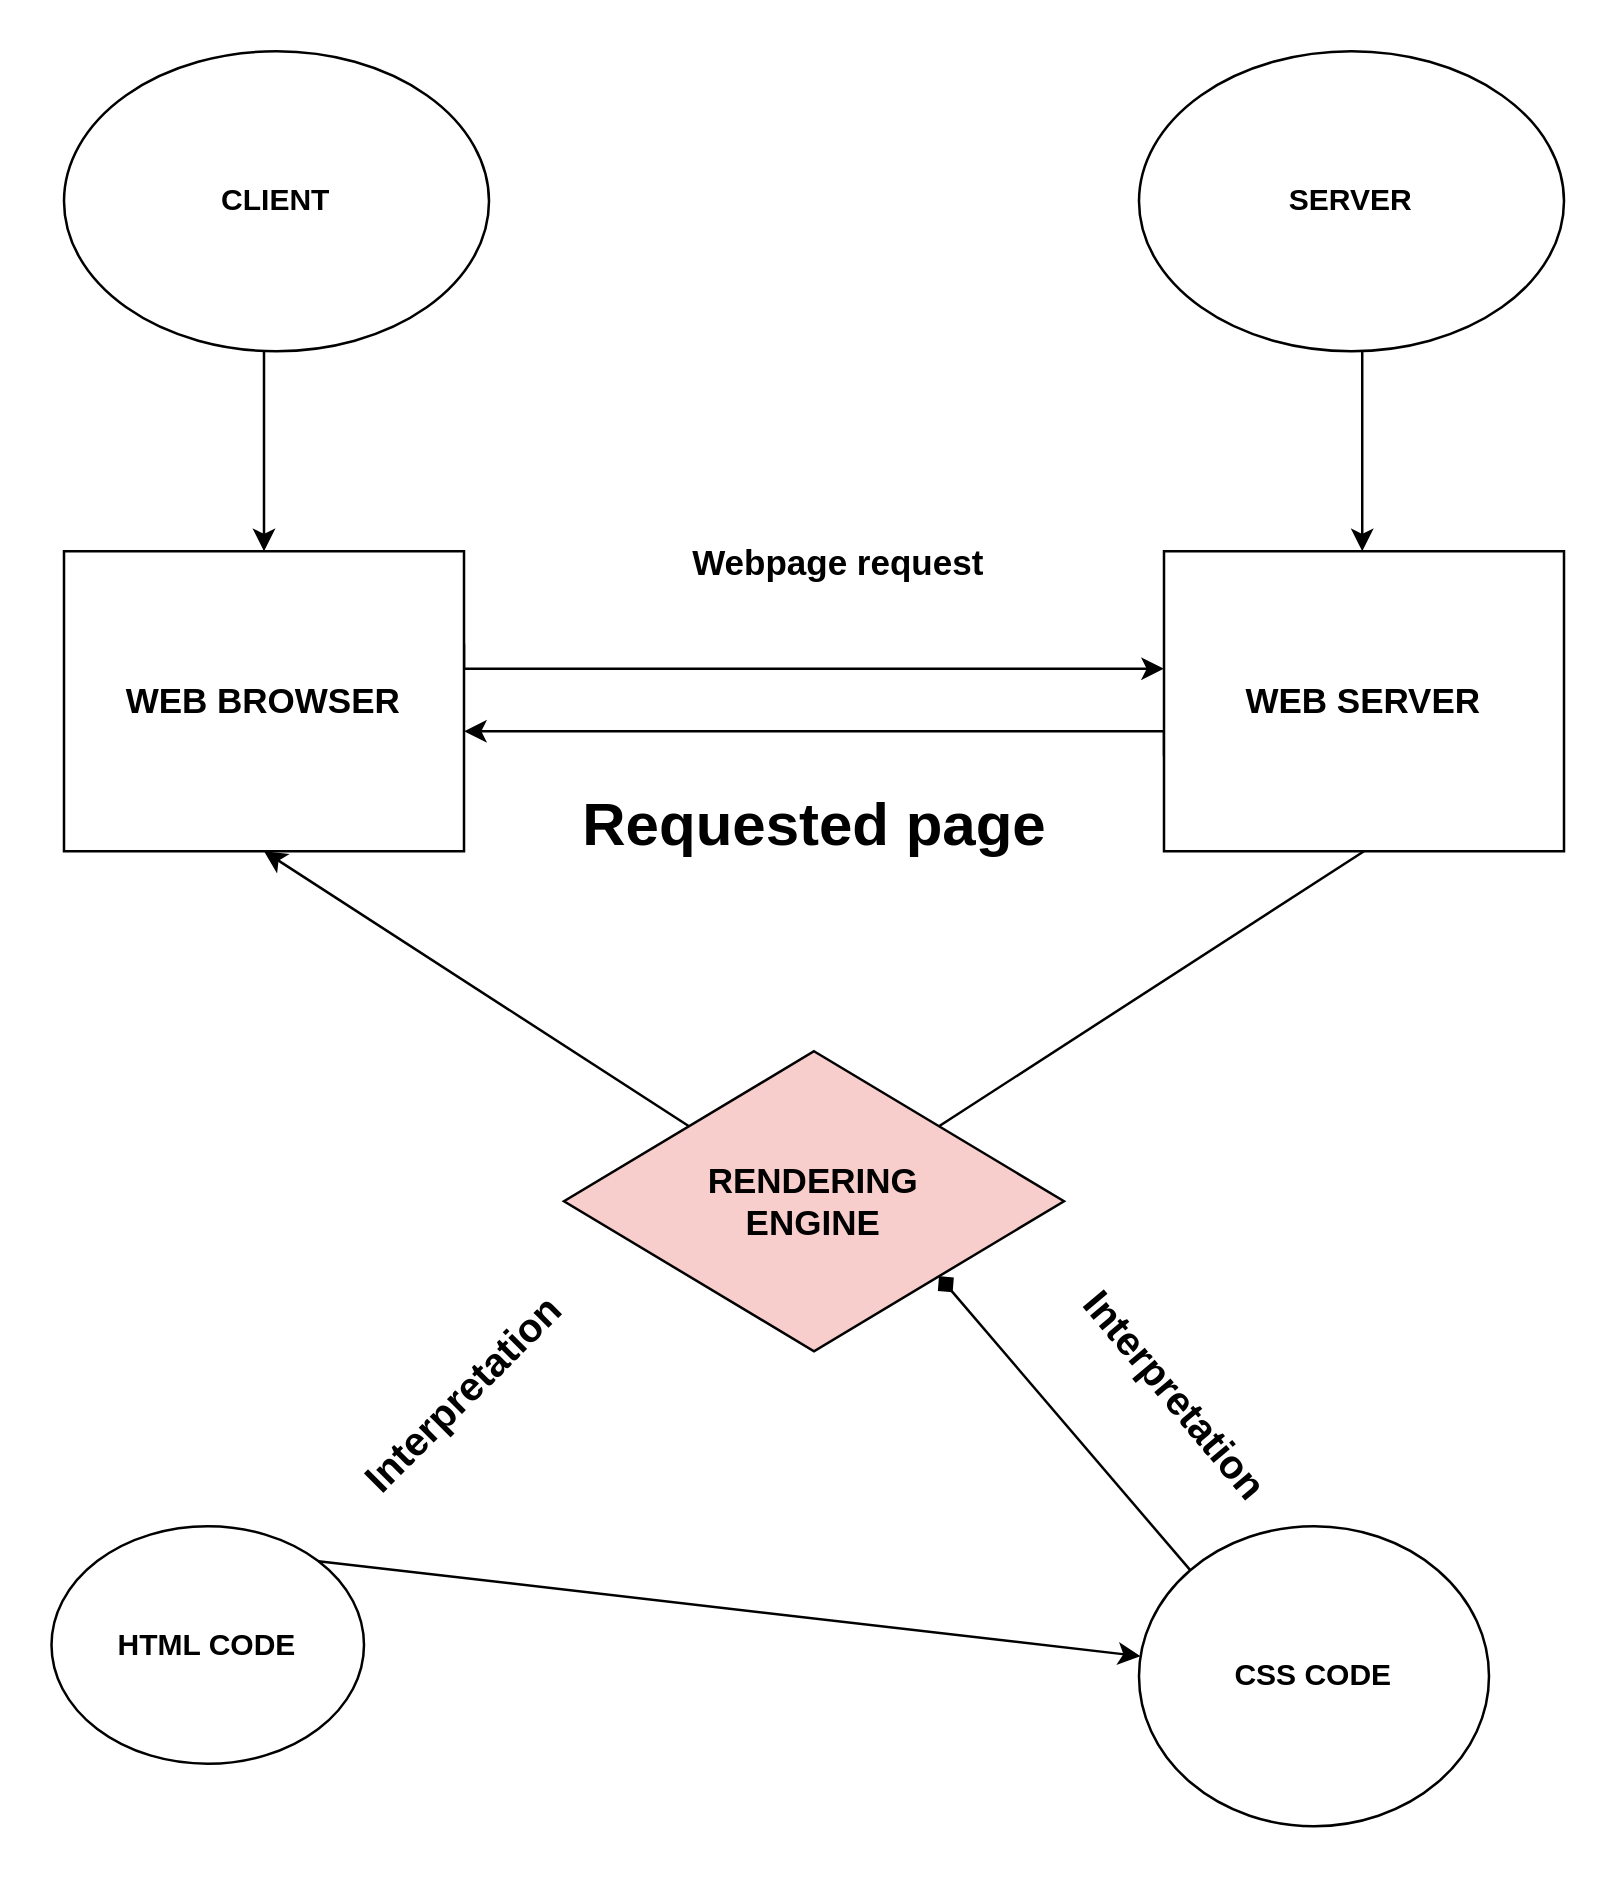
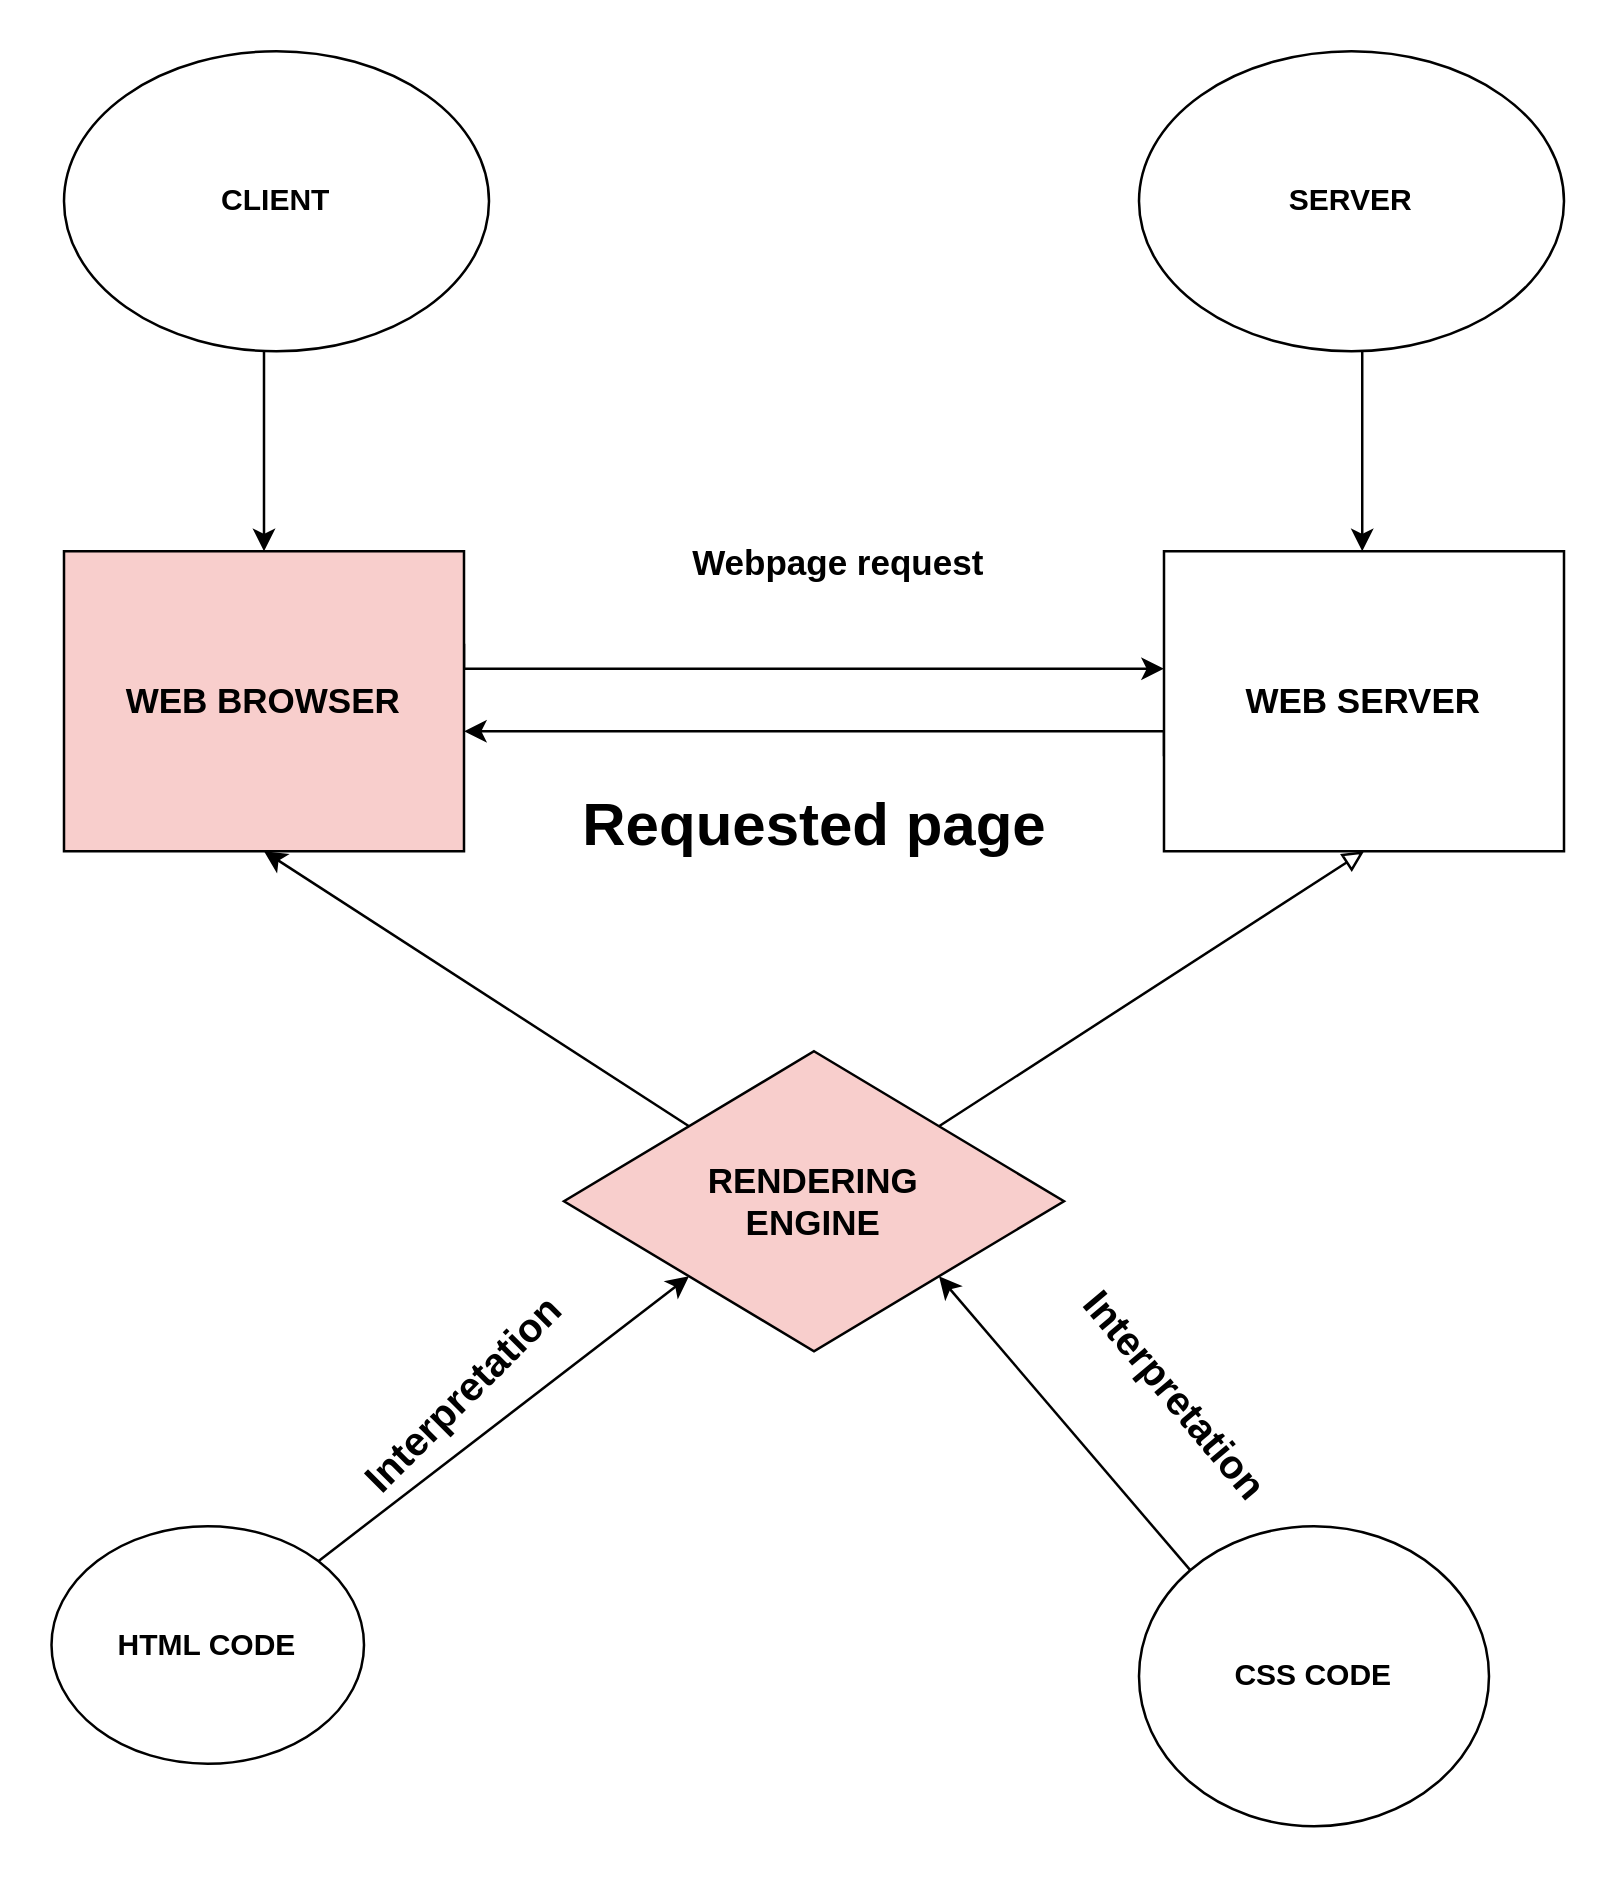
node "WEB BROWSER": fillcolor #ffffff -> #f8cecc
edge "WEB SERVER" -- "RENDERING ENGINE": arrowhead none -> block
edge "CSS CODE" -> "RENDERING ENGINE": arrowhead diamond -> classic
edge "HTML CODE" -> "CSS CODE": now "HTML CODE" -> "RENDERING ENGINE"
